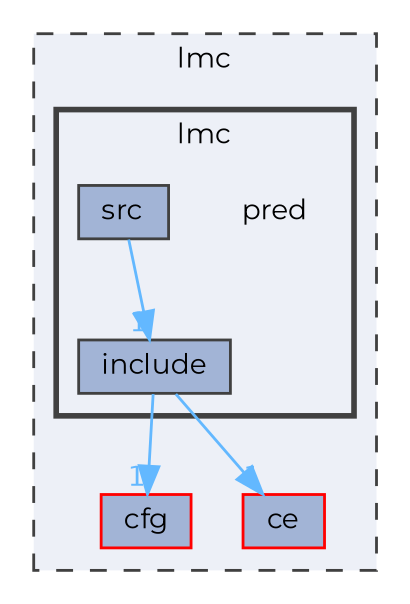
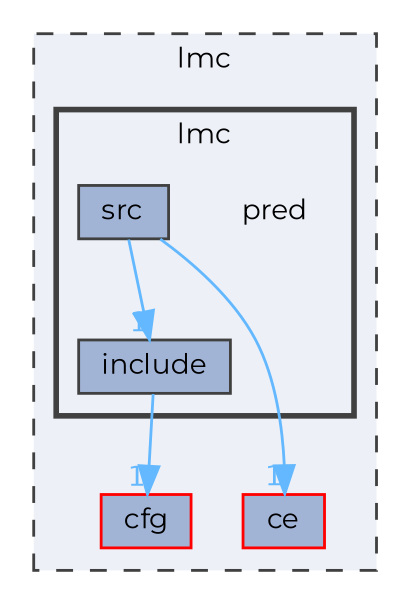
edge "include" -> "ce": now "src" -> "ce"
